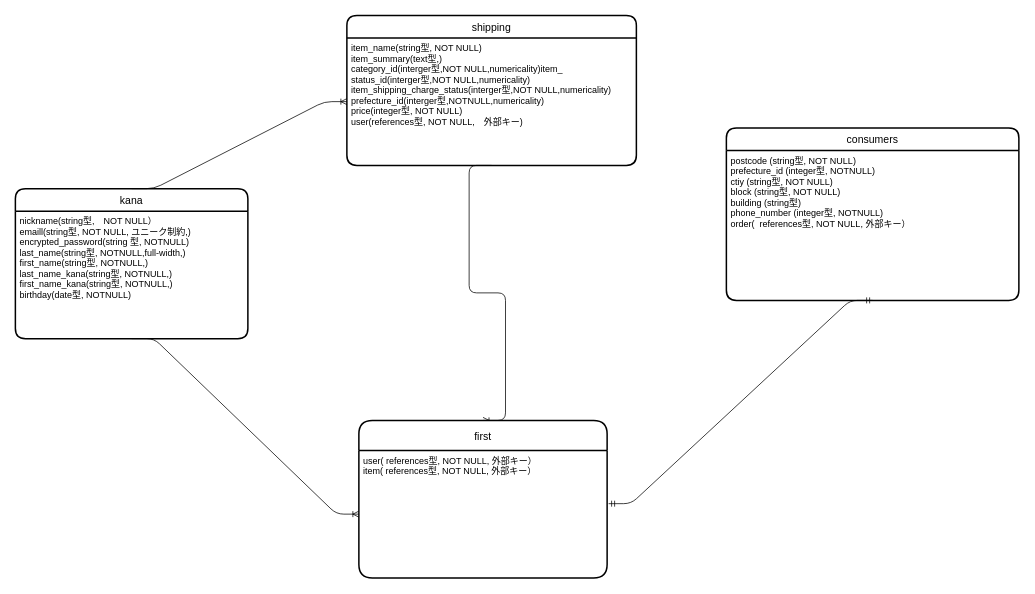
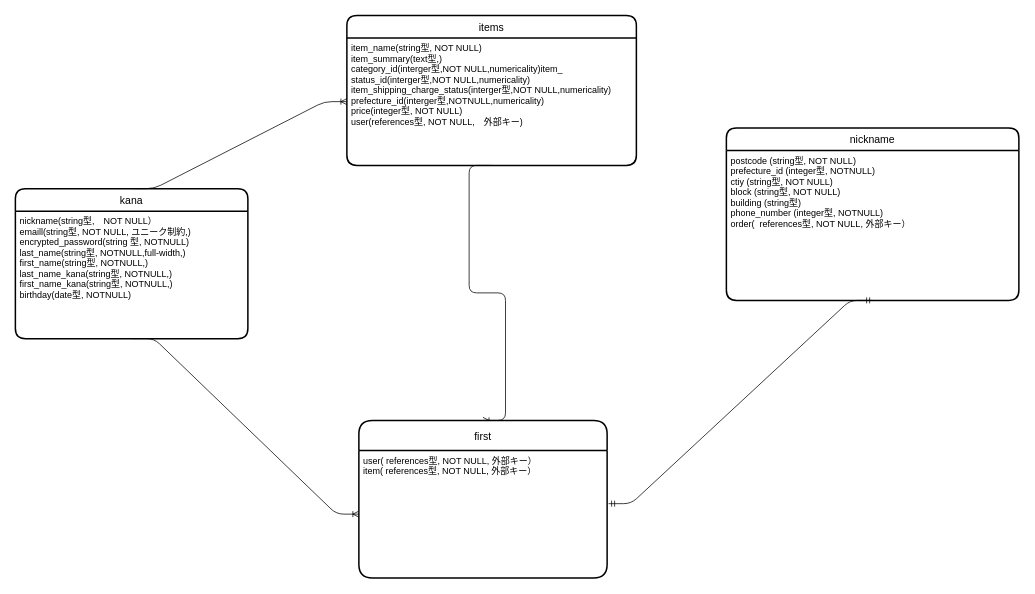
node "shipping": label "shipping" -> "items"
node "consumers": label "consumers" -> "nickname"
